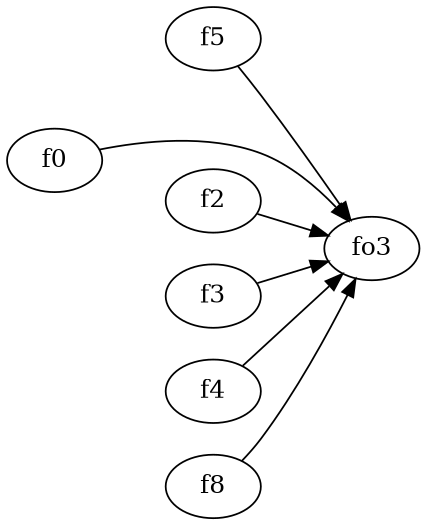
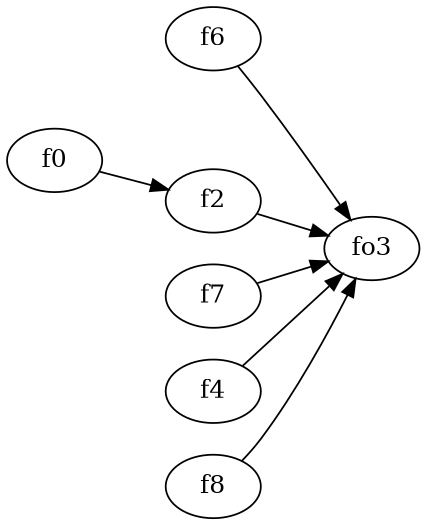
node "f5": label "f5" -> "f6"
edge "f0" -> "fo3": now "f0" -> "f2"
node "f3": label "f3" -> "f7"
